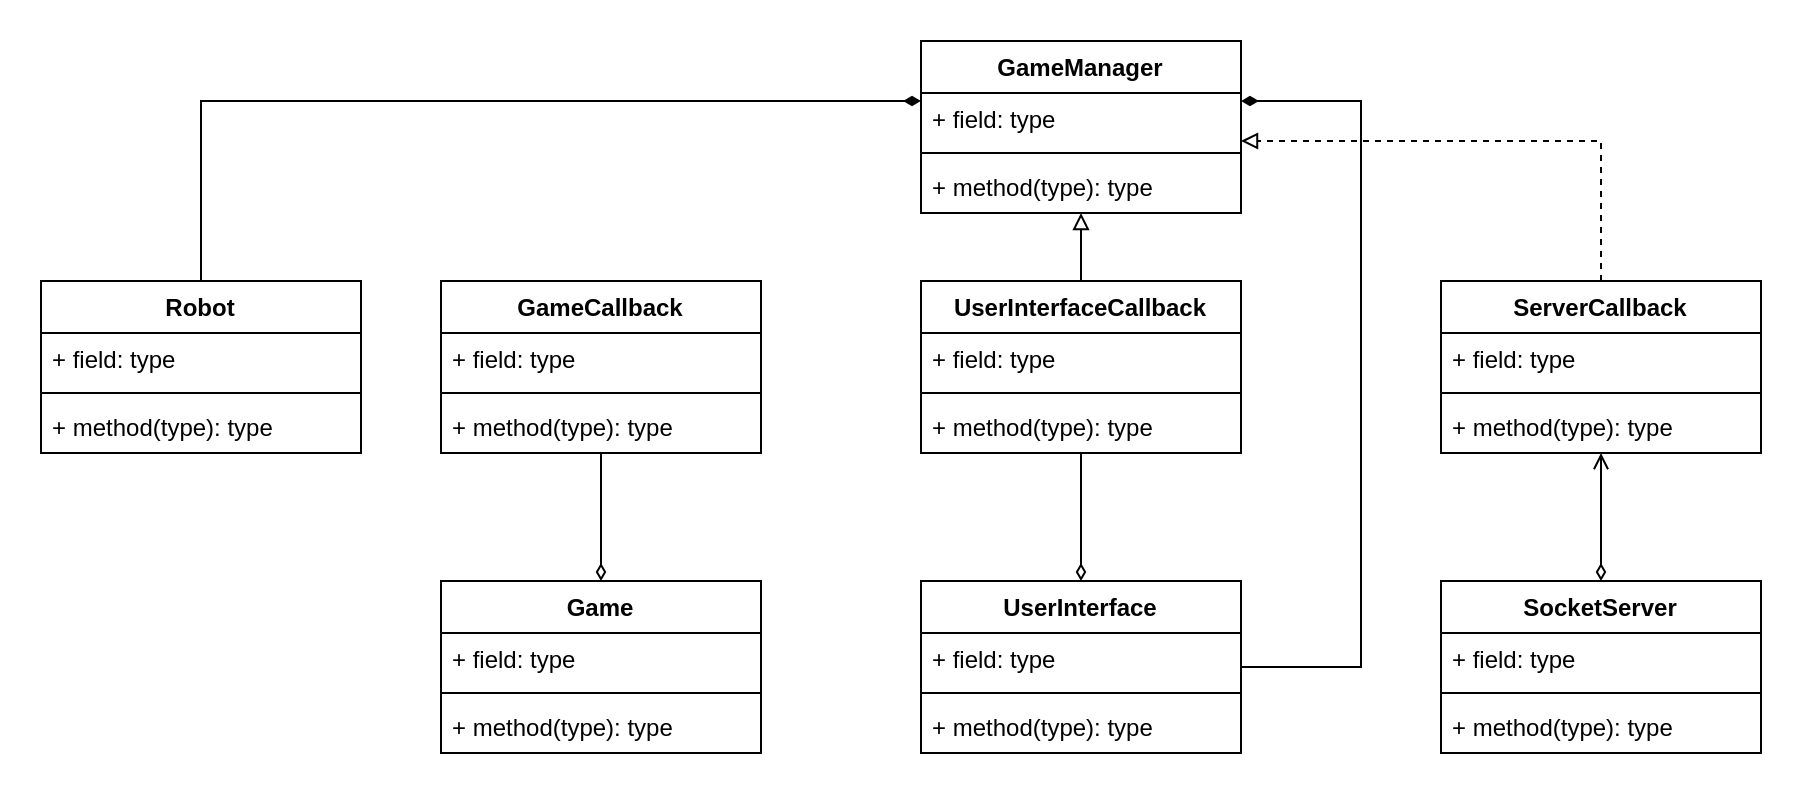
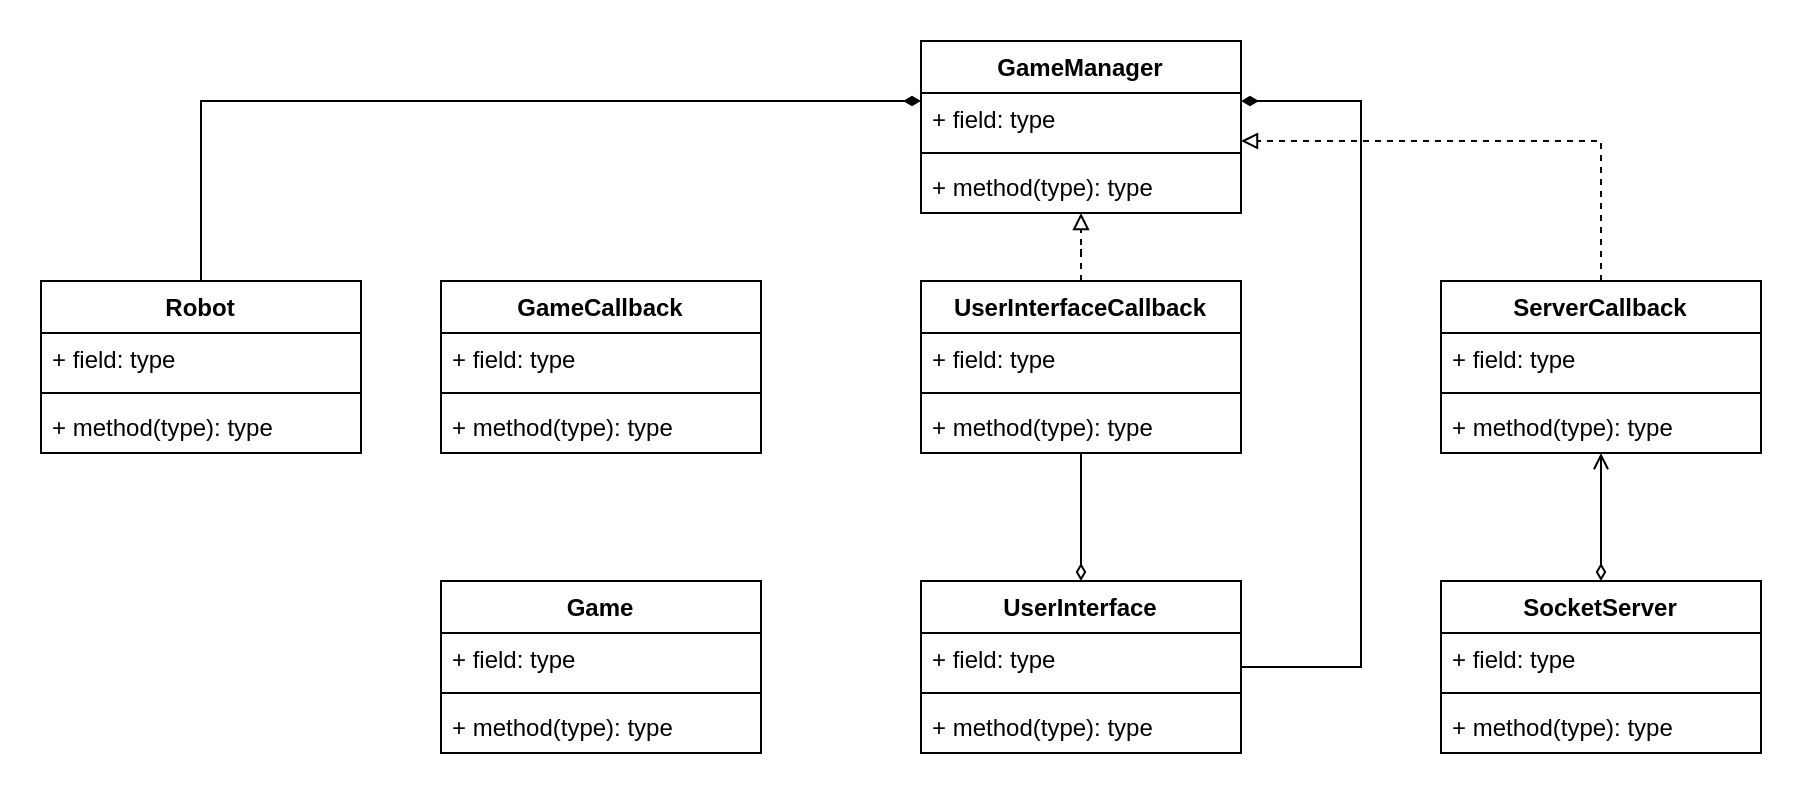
edge "UserInterfaceCallback" -> "GameManager": style solid -> dashed
edge "GameCallback" -> "Game": removed
